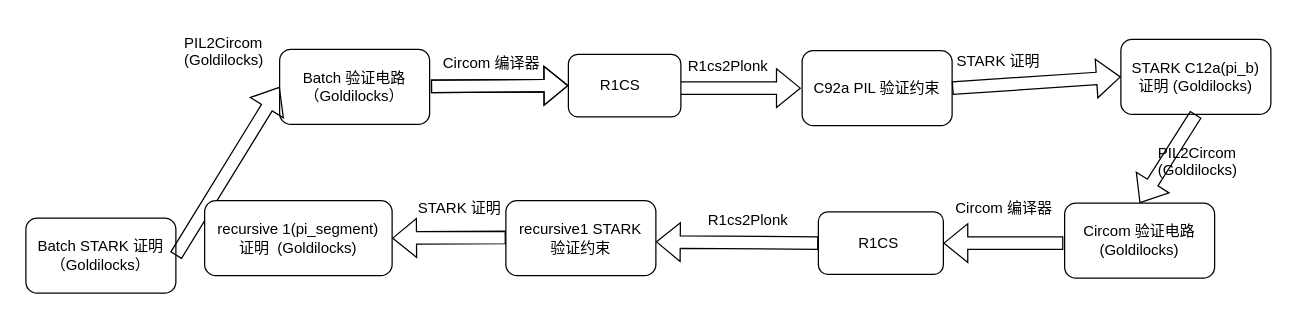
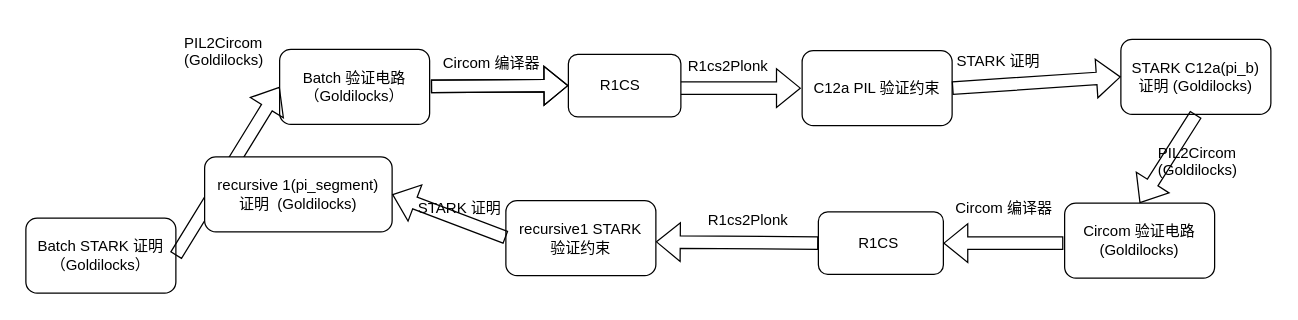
node "C92a PIL 验证约束": label "C92a PIL 验证约束" -> "C12a PIL 验证约束"
node "recursive 1(pi_segment) 证明 (Goldilocks)": moved (298, 238) -> (298, 194)
